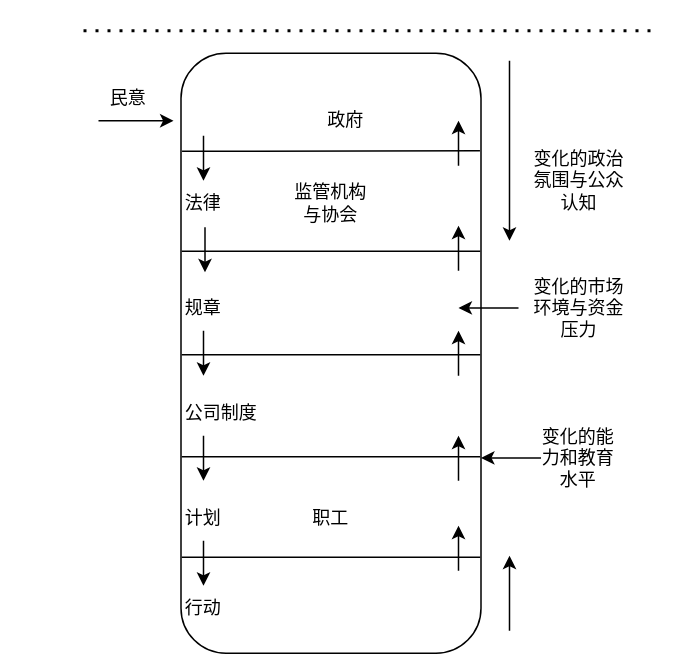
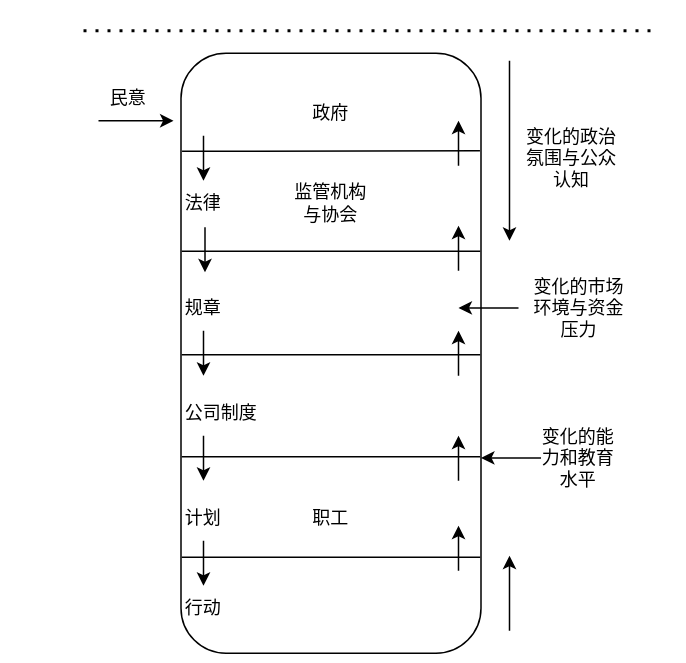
node "政府": moved (346, 121) -> (331, 113)
node "变化的政治氛围与公众认知": moved (578, 181) -> (571, 158)
